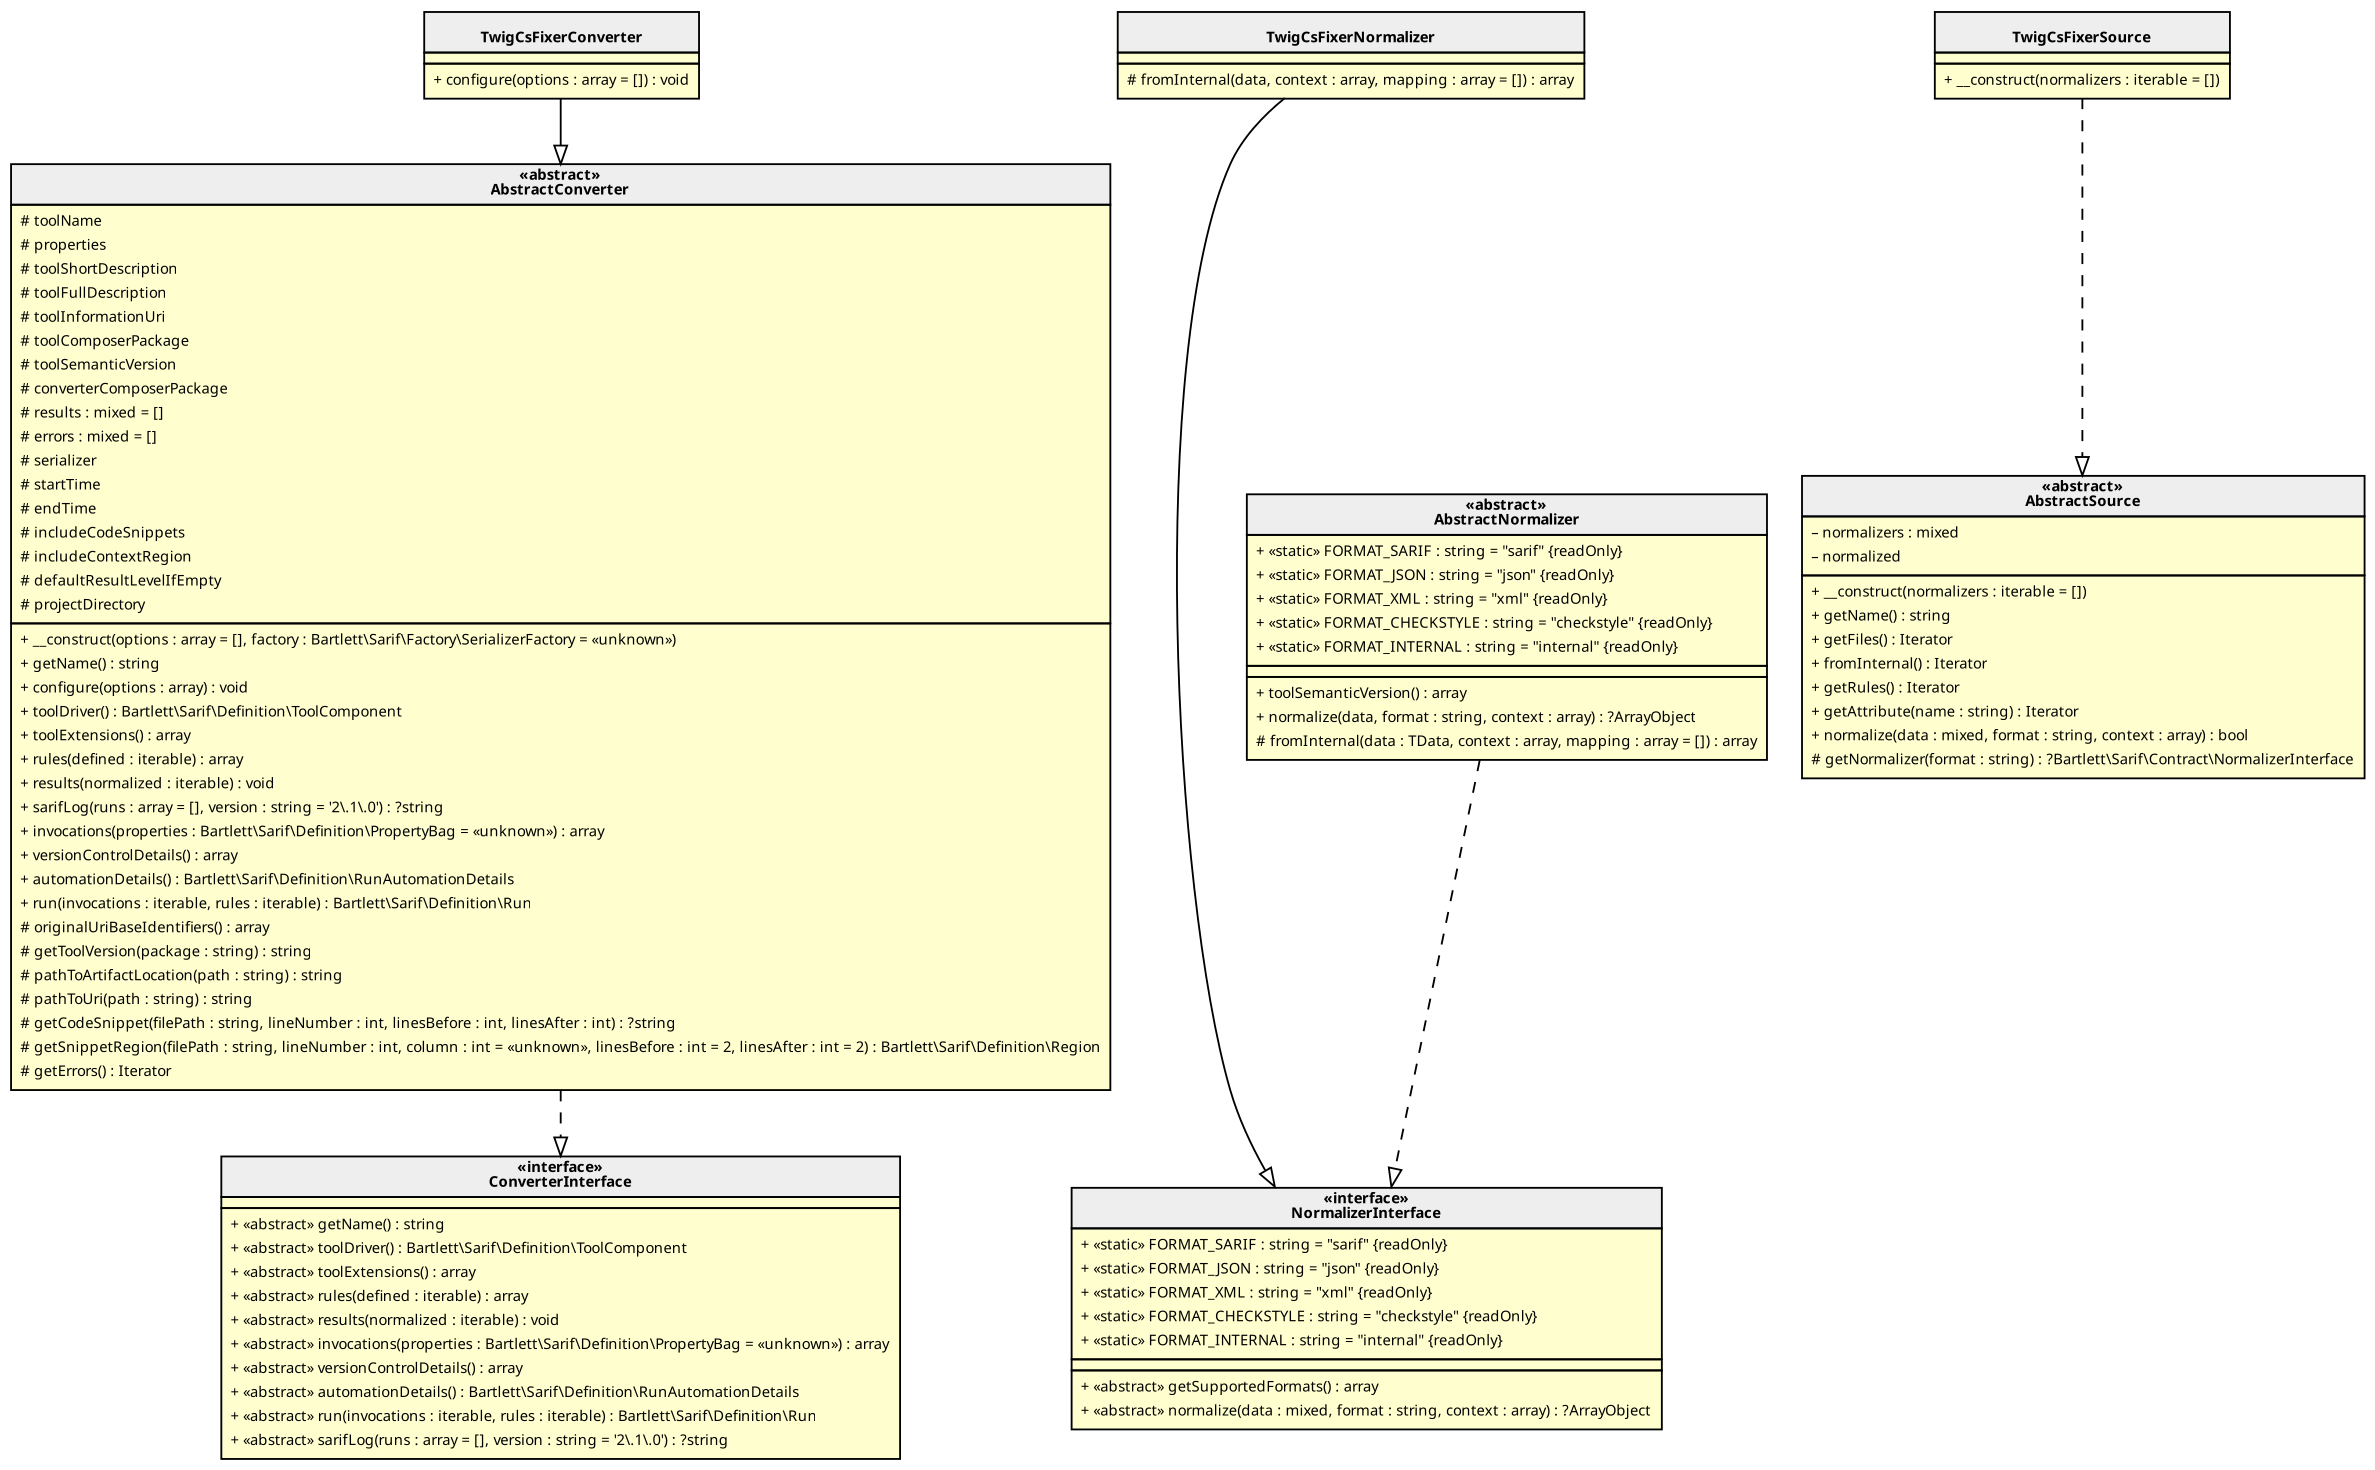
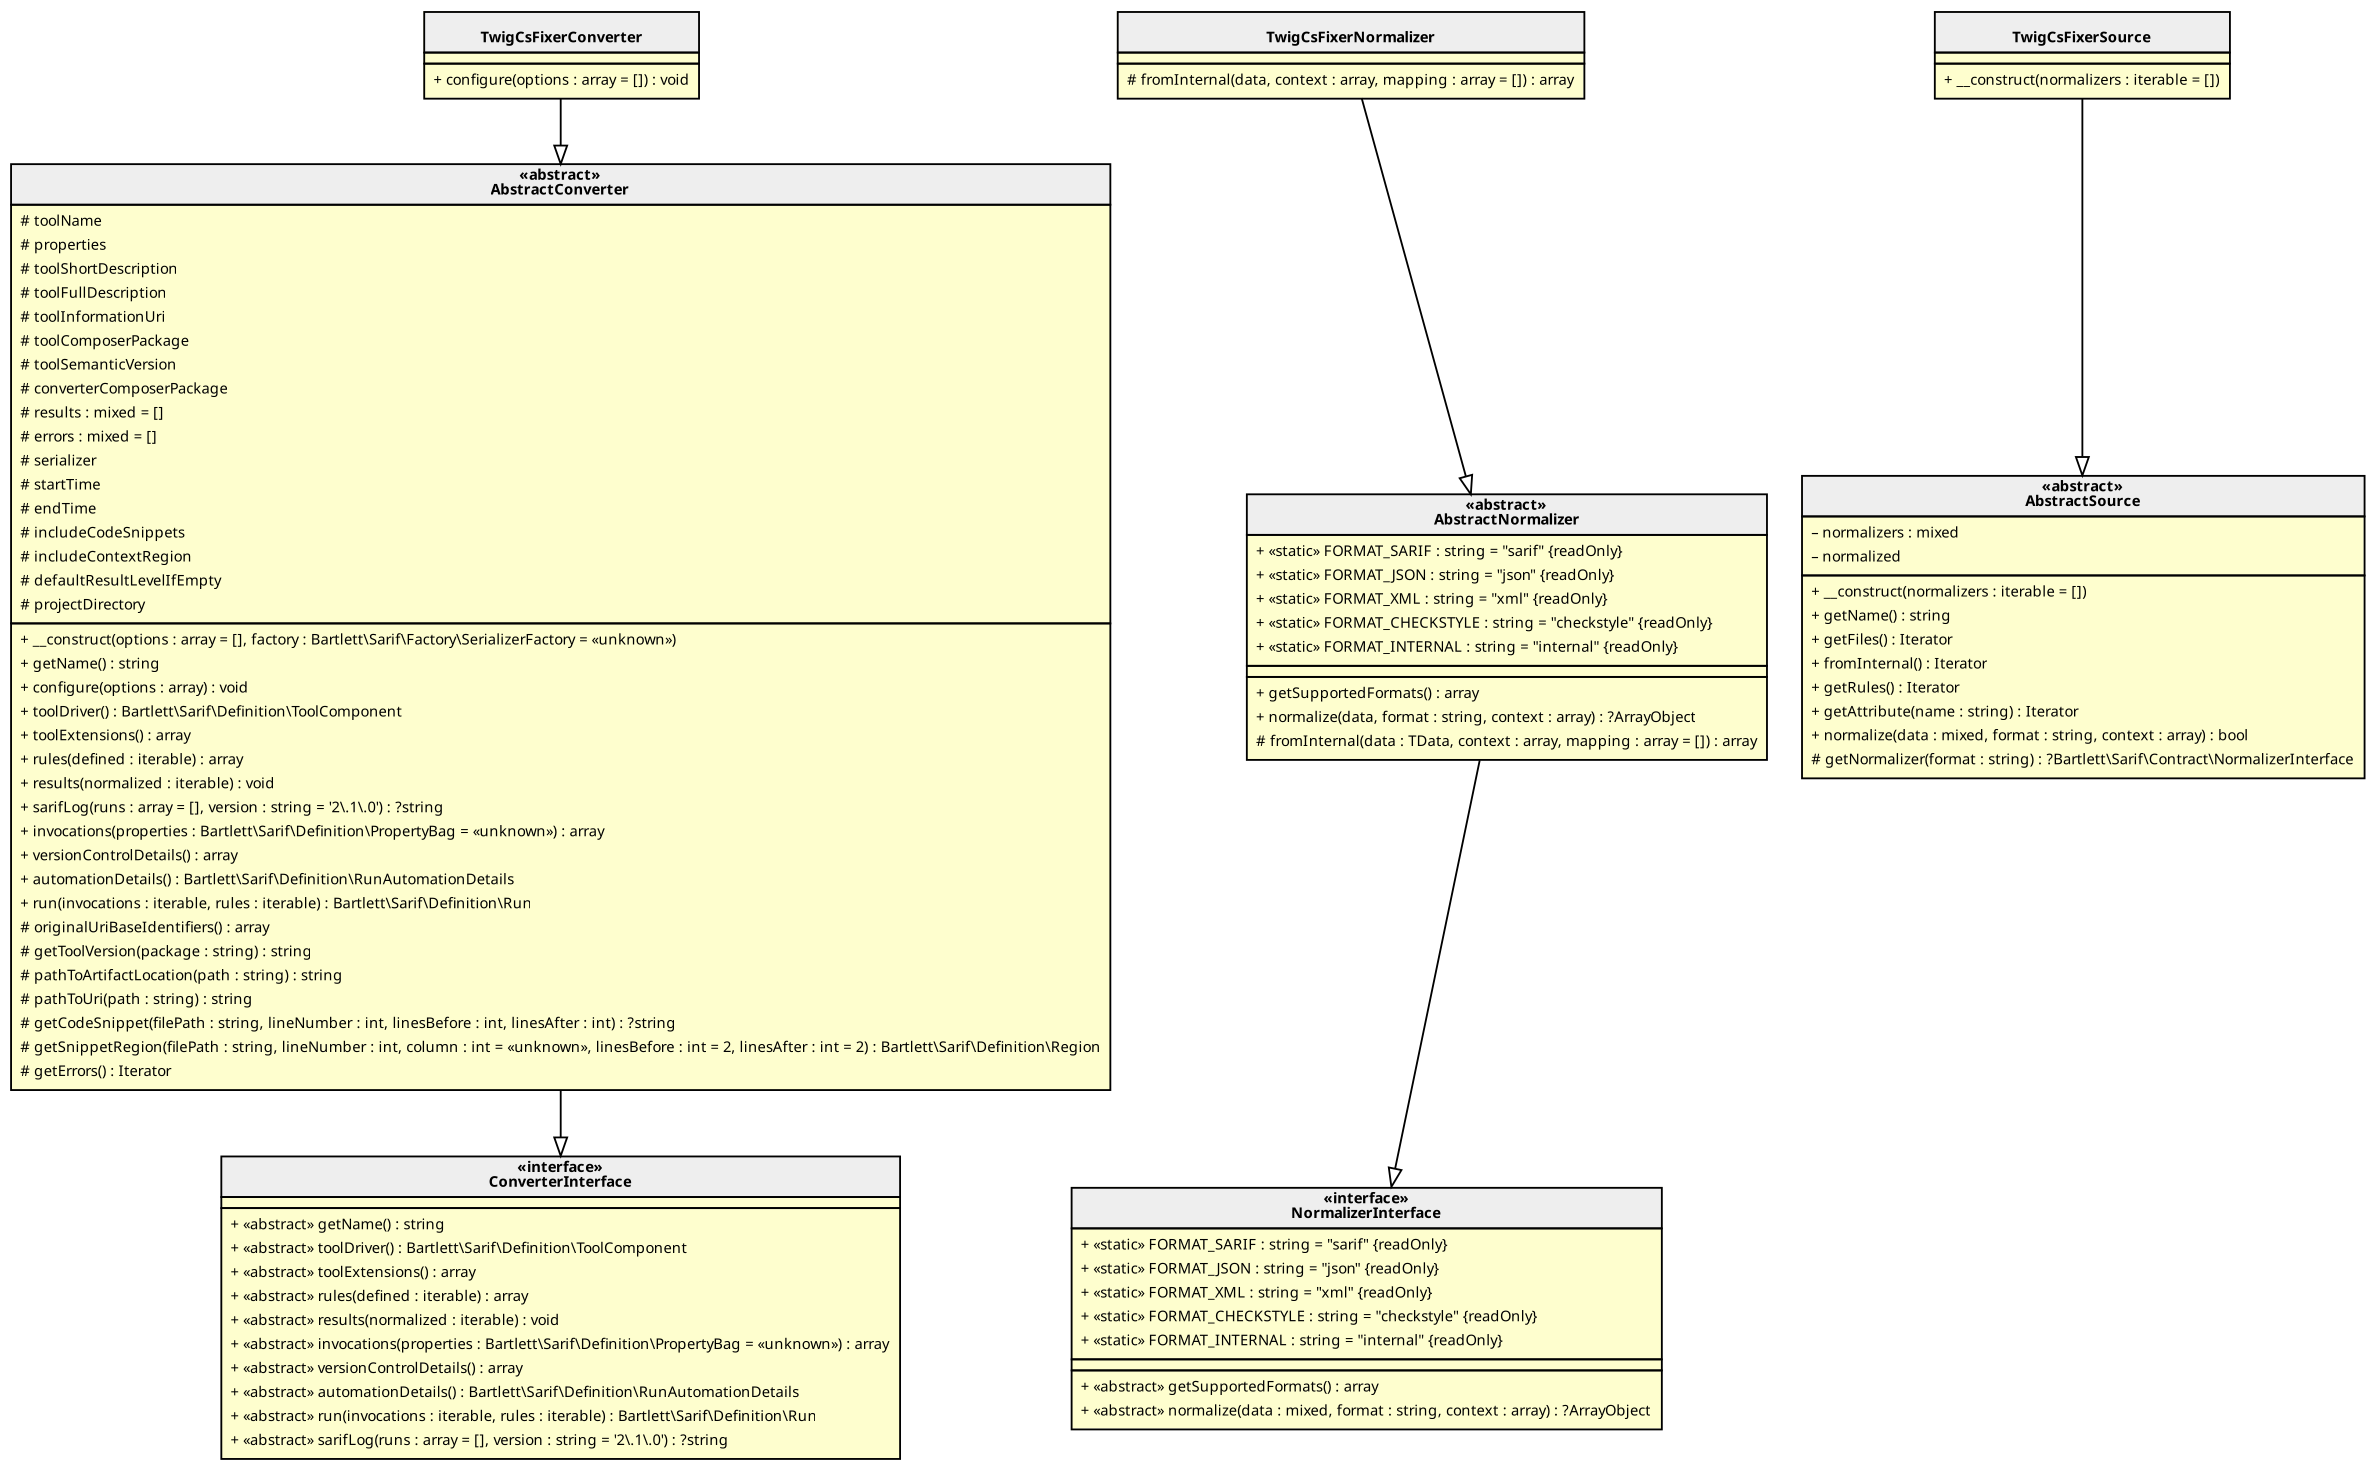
edge "TwigCsFixerSource" -> "AbstractSource": style dashed -> filled
edge "TwigCsFixerNormalizer" -> "NormalizerInterface": now "TwigCsFixerNormalizer" -> "AbstractNormalizer"
node "AbstractNormalizer": text "+ toolSemanticVersion() : array" -> "+ getSupportedFormats() : array"
edge "AbstractNormalizer" -> "NormalizerInterface": style dashed -> filled
edge "AbstractConverter" -> "ConverterInterface": style dashed -> filled
